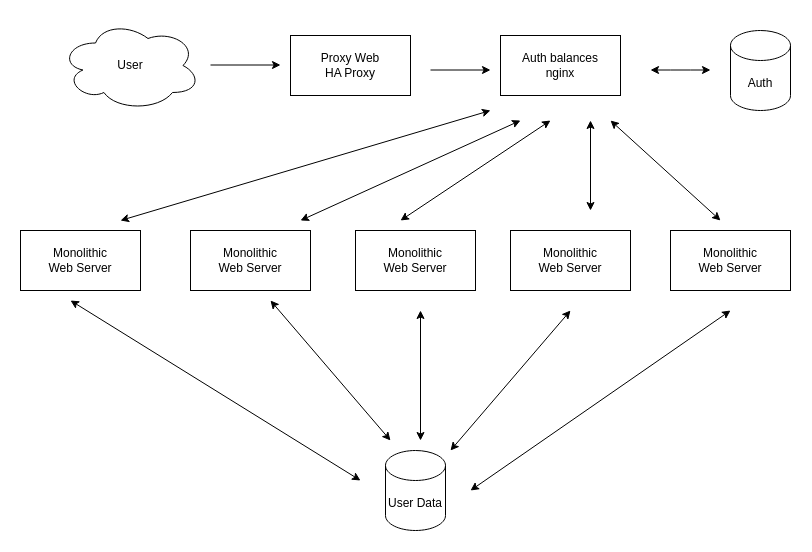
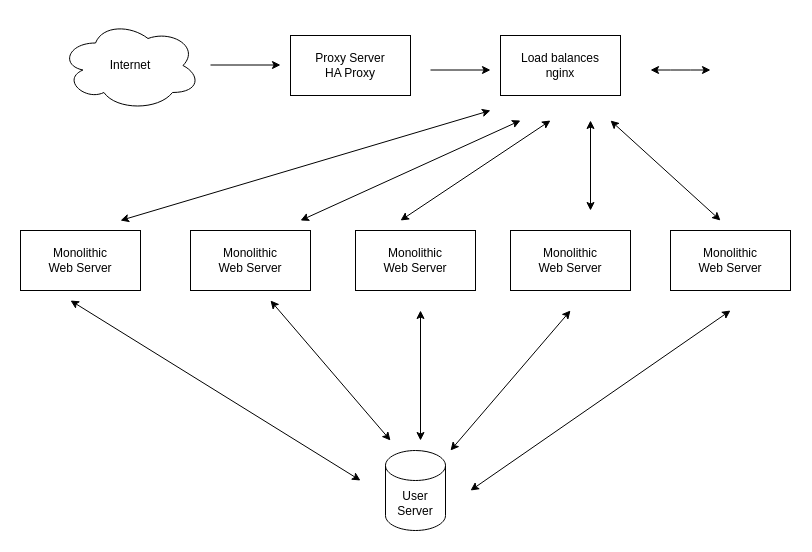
node "User": label "User" -> "Internet"
node "Proxy Web HA Proxy": label "Proxy Web HA Proxy" -> "Proxy Server HA Proxy"
node "Auth balances nginx": label "Auth balances nginx" -> "Load balances nginx"
node "Auth": removed
node "User Data": label "User Data" -> "User Server"
